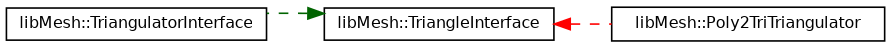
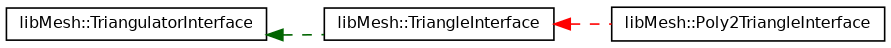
edge "libMesh::TriangulatorInterface" -> "libMesh::TriangleInterface": reversed
node "libMesh::Poly2TriTriangulator": label "libMesh::Poly2TriTriangulator" -> "libMesh::Poly2TriangleInterface"
